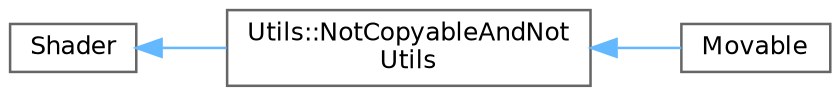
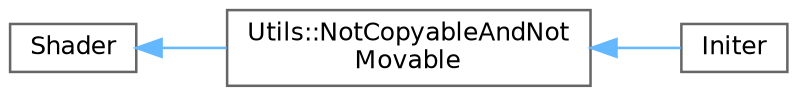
node "Utils::NotCopyableAndNot Utils": label "Utils::NotCopyableAndNot Utils" -> "Utils::NotCopyableAndNot Movable"
node "Movable": label "Movable" -> "Initer"
